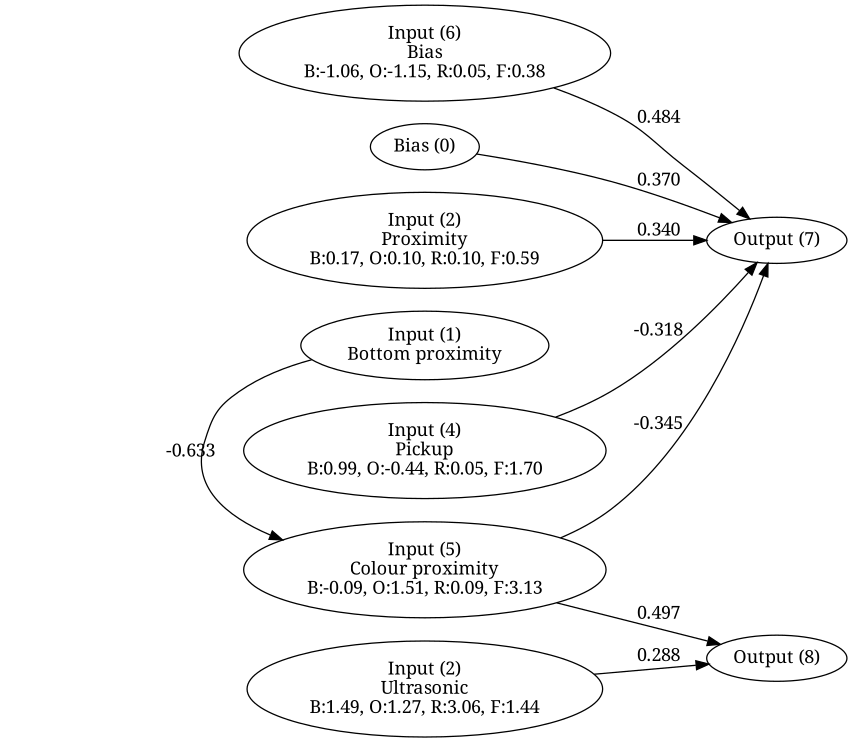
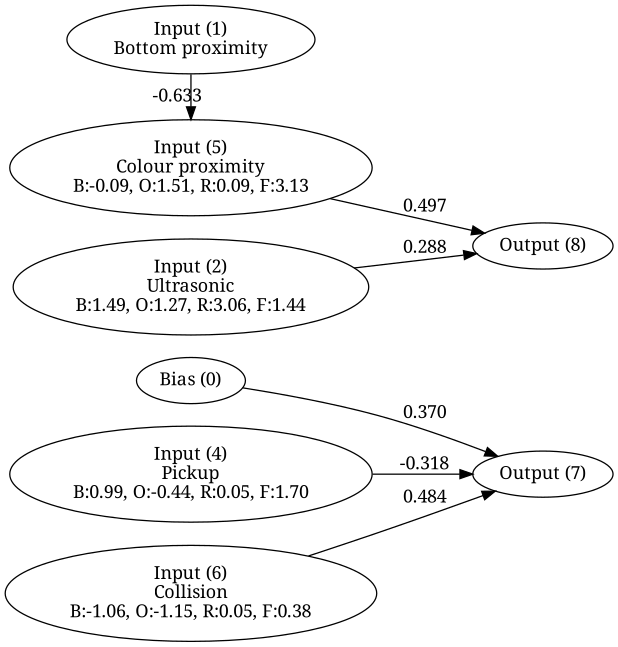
node "Input (6) Bias B:-1.06, O:-1.15, R:0.05, F:0.38": label "Input (6) Bias B:-1.06, O:-1.15, R:0.05, F:0.38" -> "Input (6) Collision B:-1.06, O:-1.15, R:0.05, F:0.38"
node "Input (2) Proximity B:0.17, O:0.10, R:0.10, F:0.59": removed
edge "Input (5) Colour proximity B:-0.09, O:1.51, R:0.09, F:3.13" -> "Output (7)": removed, label "-0.345"
